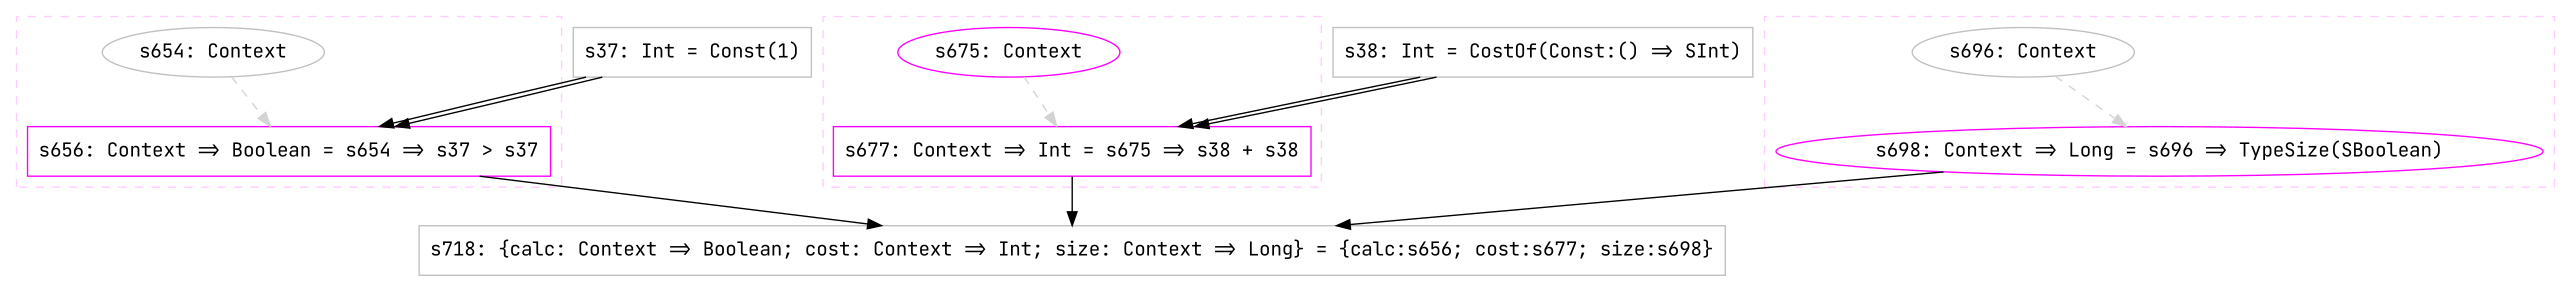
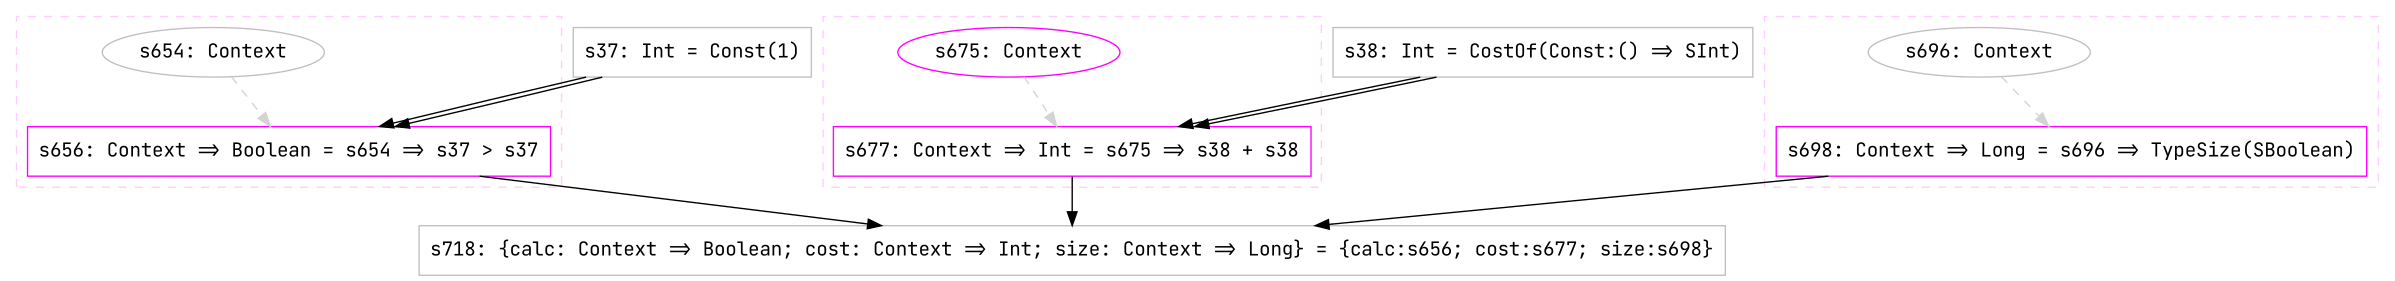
node "s698: Context => Long = s696 => TypeSize(SBoolean)": shape ellipse -> box
